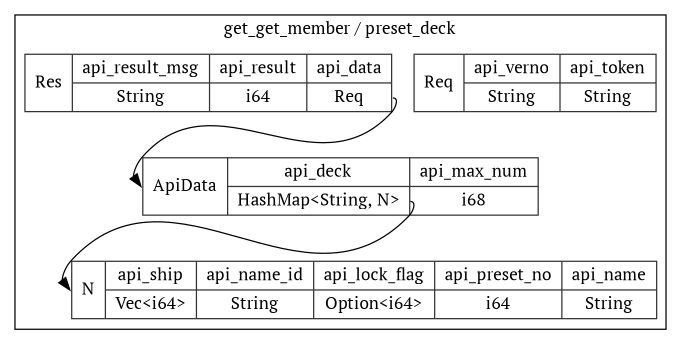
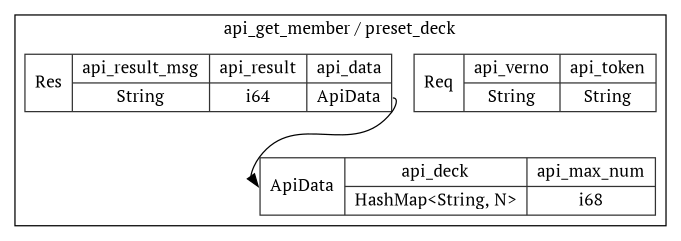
cluster "get_get_member / preset_deck": label "get_get_member / preset_deck" -> "api_get_member / preset_deck"
node "Res": text "Req" -> "ApiData"
node "N": removed
